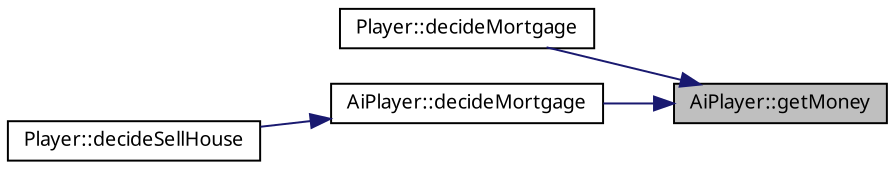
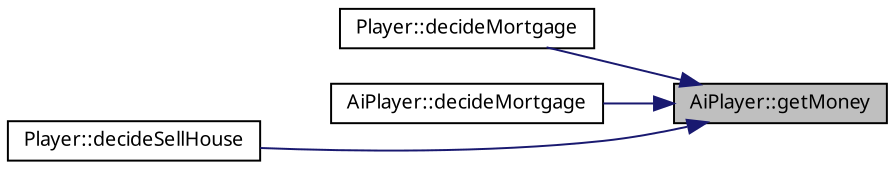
edge "Player::decideSellHouse" -> "AiPlayer::decideMortgage": now "Player::decideSellHouse" -> "AiPlayer::getMoney"
